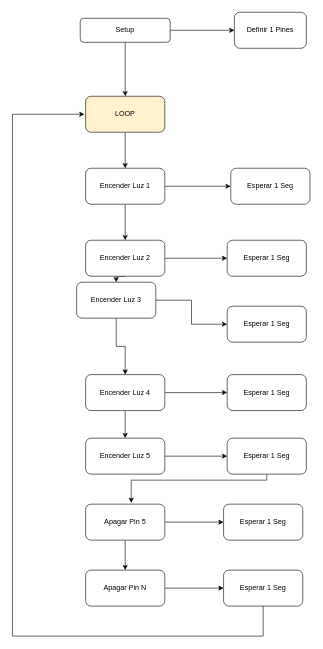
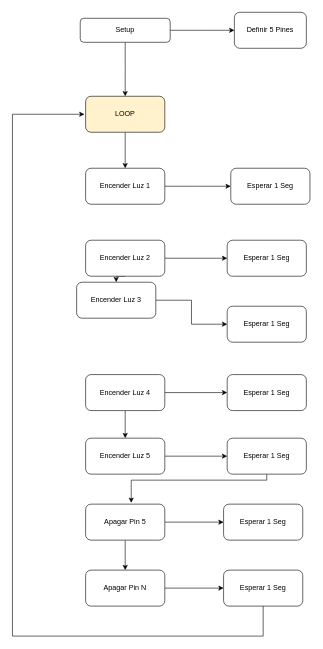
node "Definir 1 Pines": label "Definir 1 Pines" -> "Definir 5 Pines"
edge "Encender Luz 1" -> "Encender Luz 2": removed
edge "Encender Luz 3" -> "Encender Luz 4": removed
